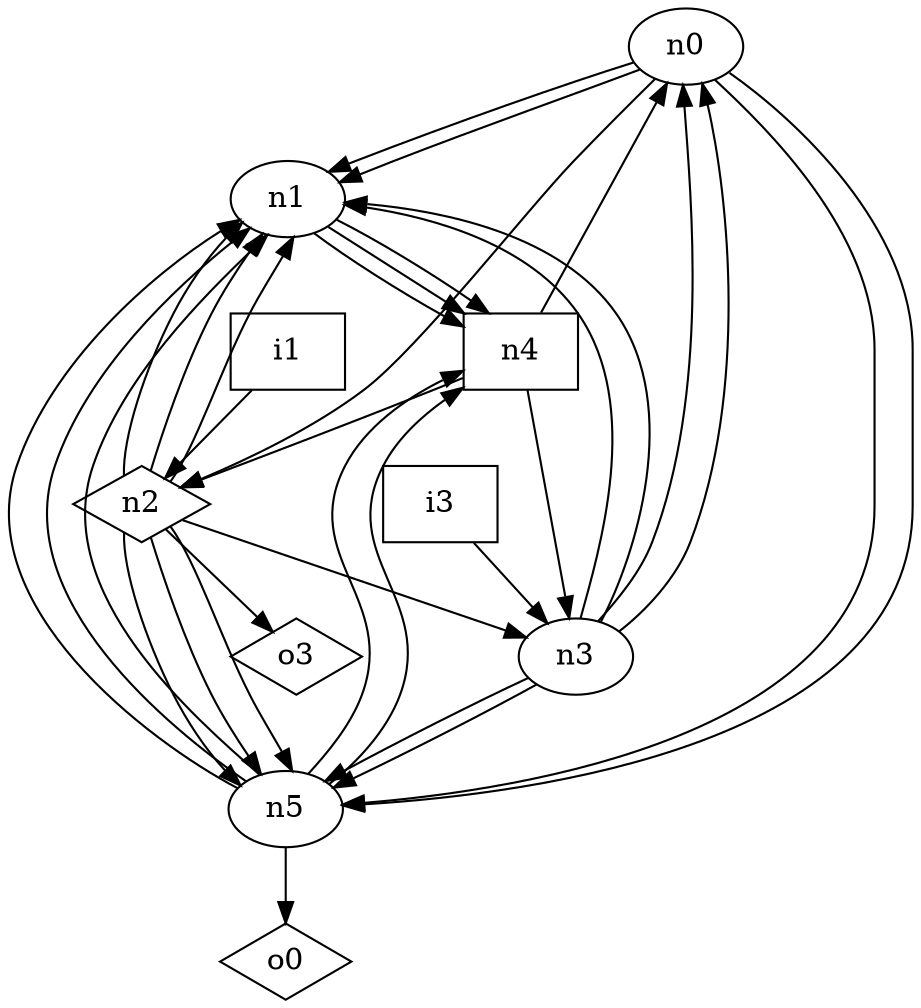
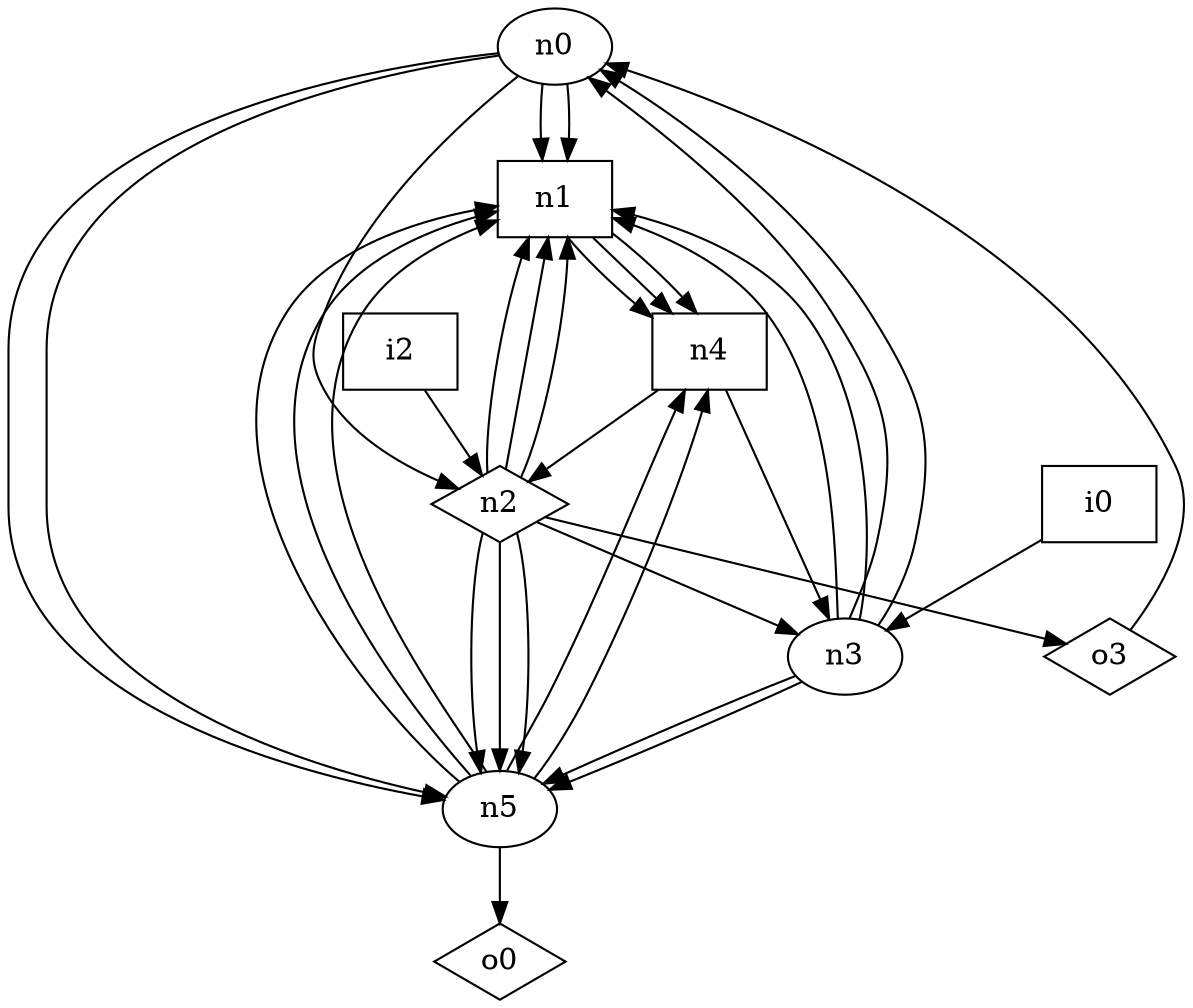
node "n1": shape ellipse -> box
edge "n4" -> "n0": now "o3" -> "n0"
node "i1": label "i1" -> "i2"
node "i3": label "i3" -> "i0"
